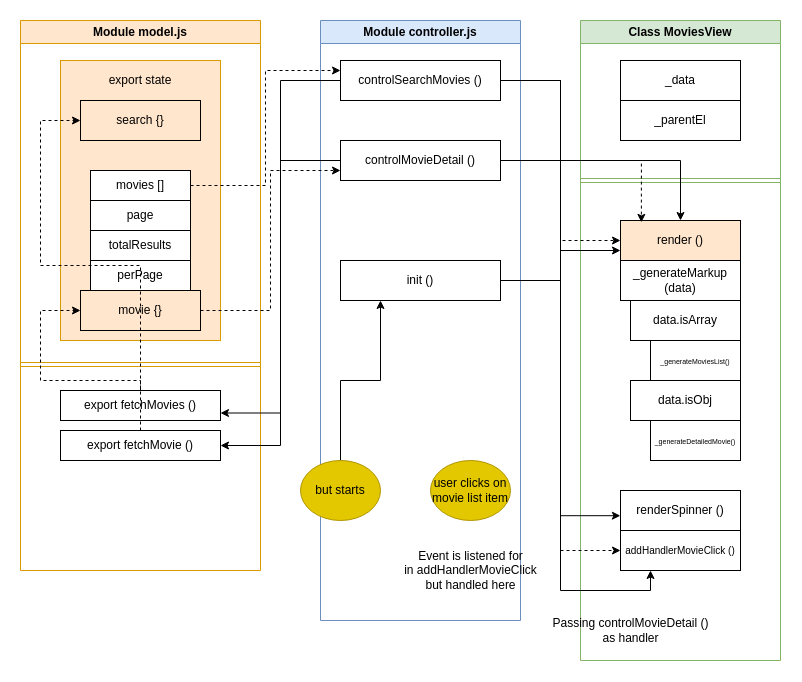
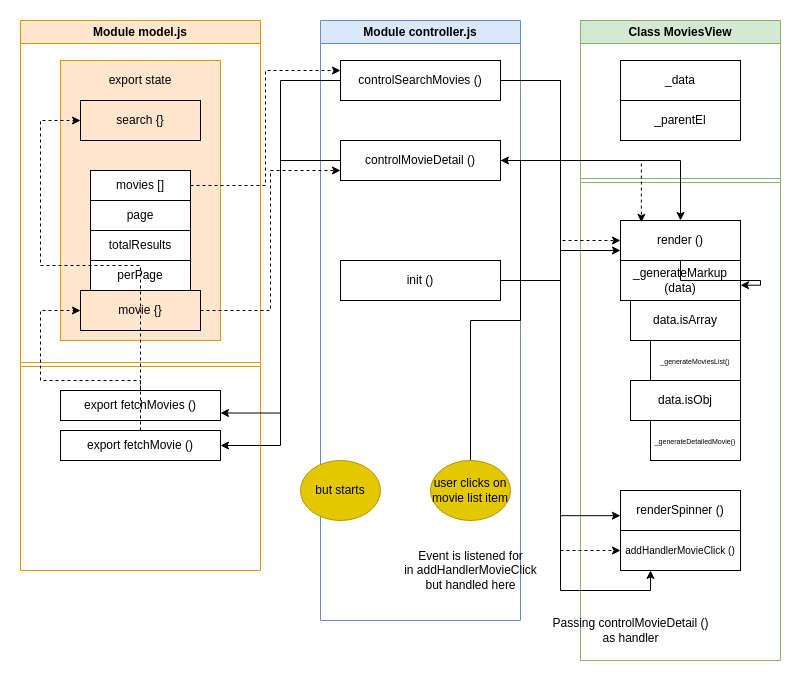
node "render ()": fillcolor #ffe6cc -> #ffffff
edge "render ()" -> "_generateMarkup (data)": added
edge "user clicks on movie list item" -> "controlMovieDetail ()": added
edge "but starts" -> "init ()": removed
